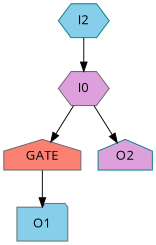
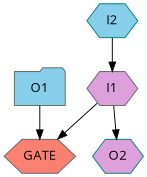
node "I0": label "I0" -> "I1"
node "GATE": shape house -> hexagon
node "O2": shape house -> hexagon
edge "GATE" -> "O1": reversed
